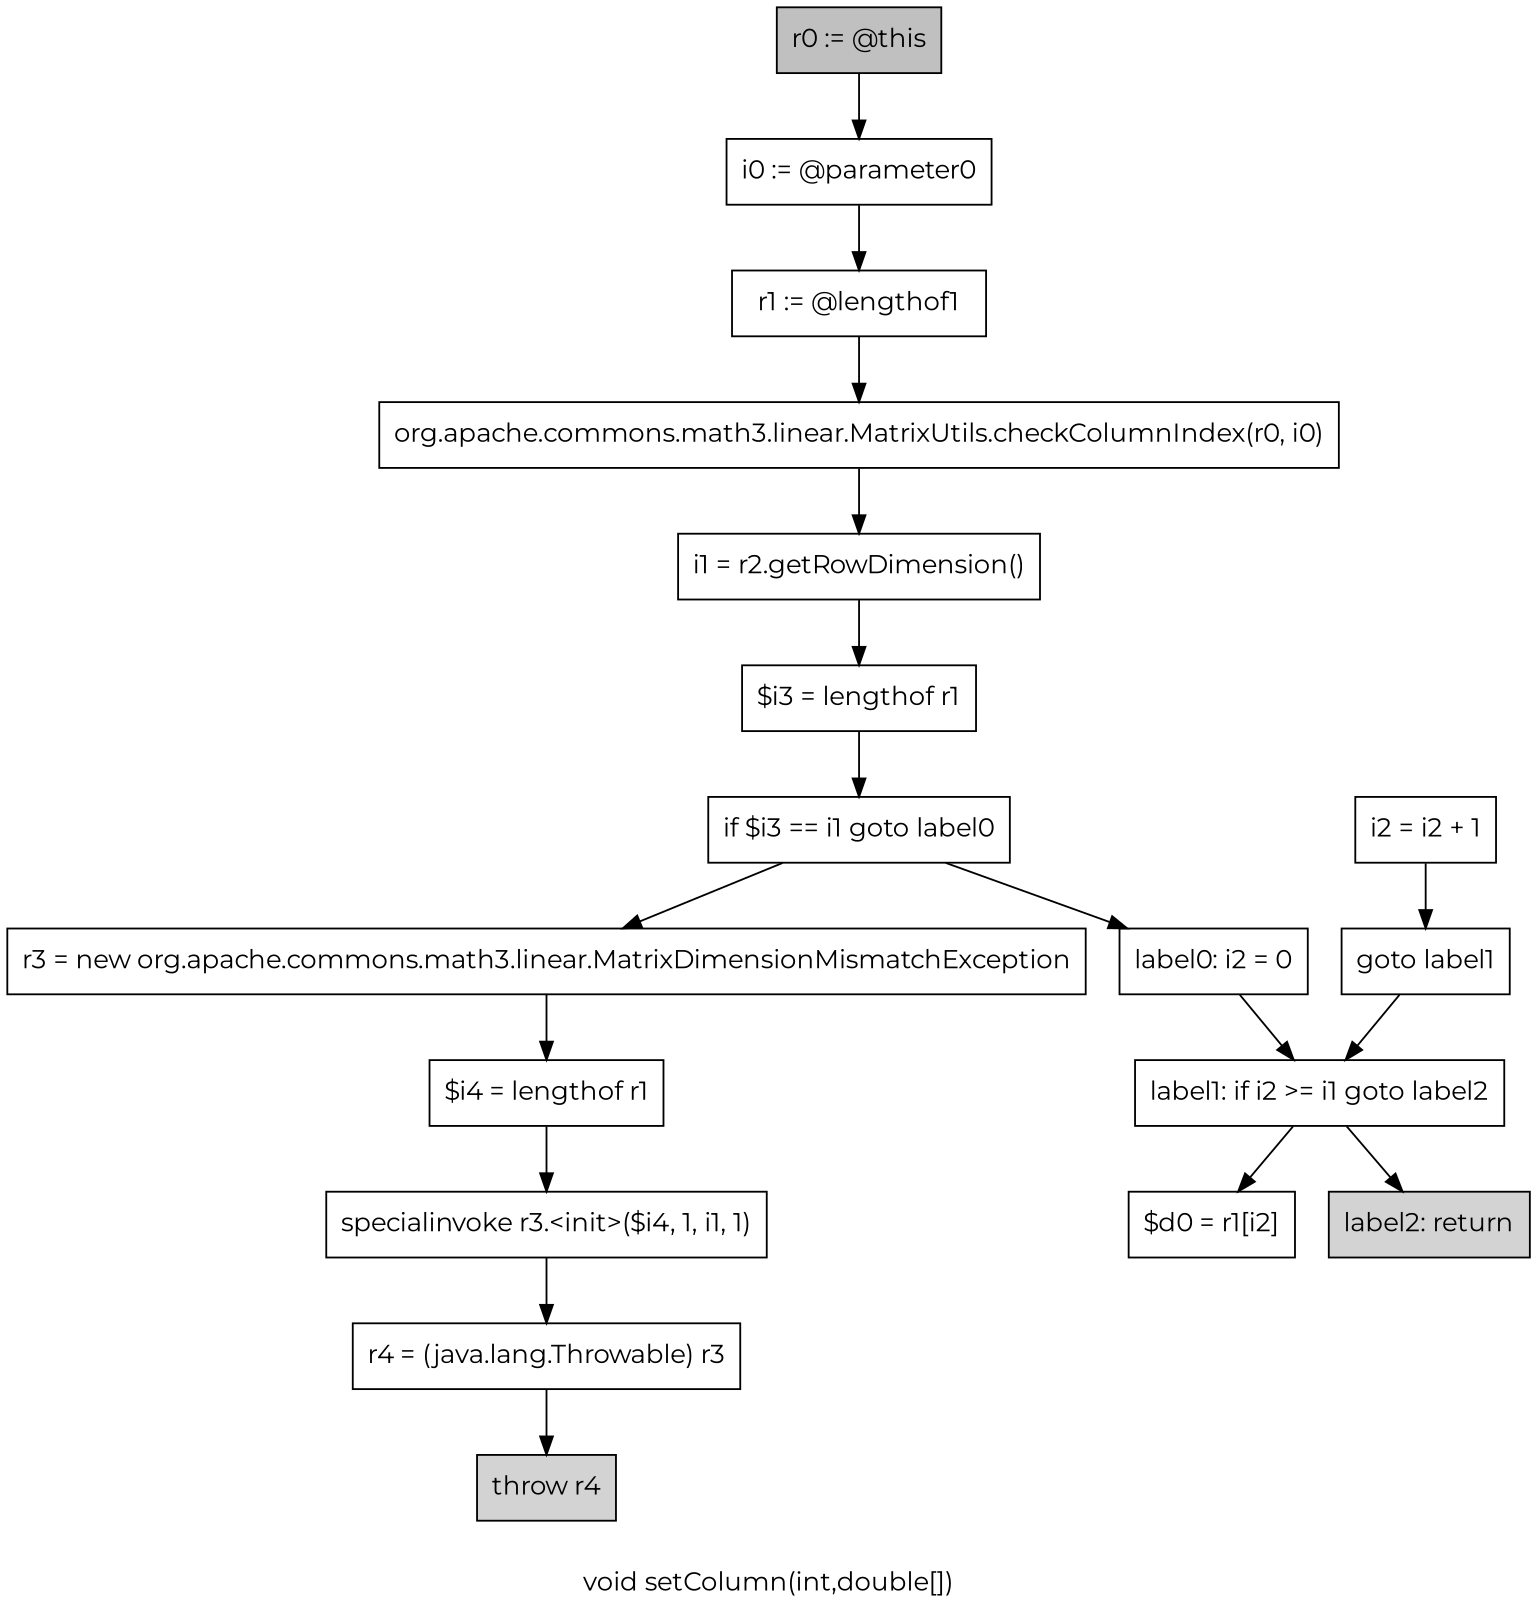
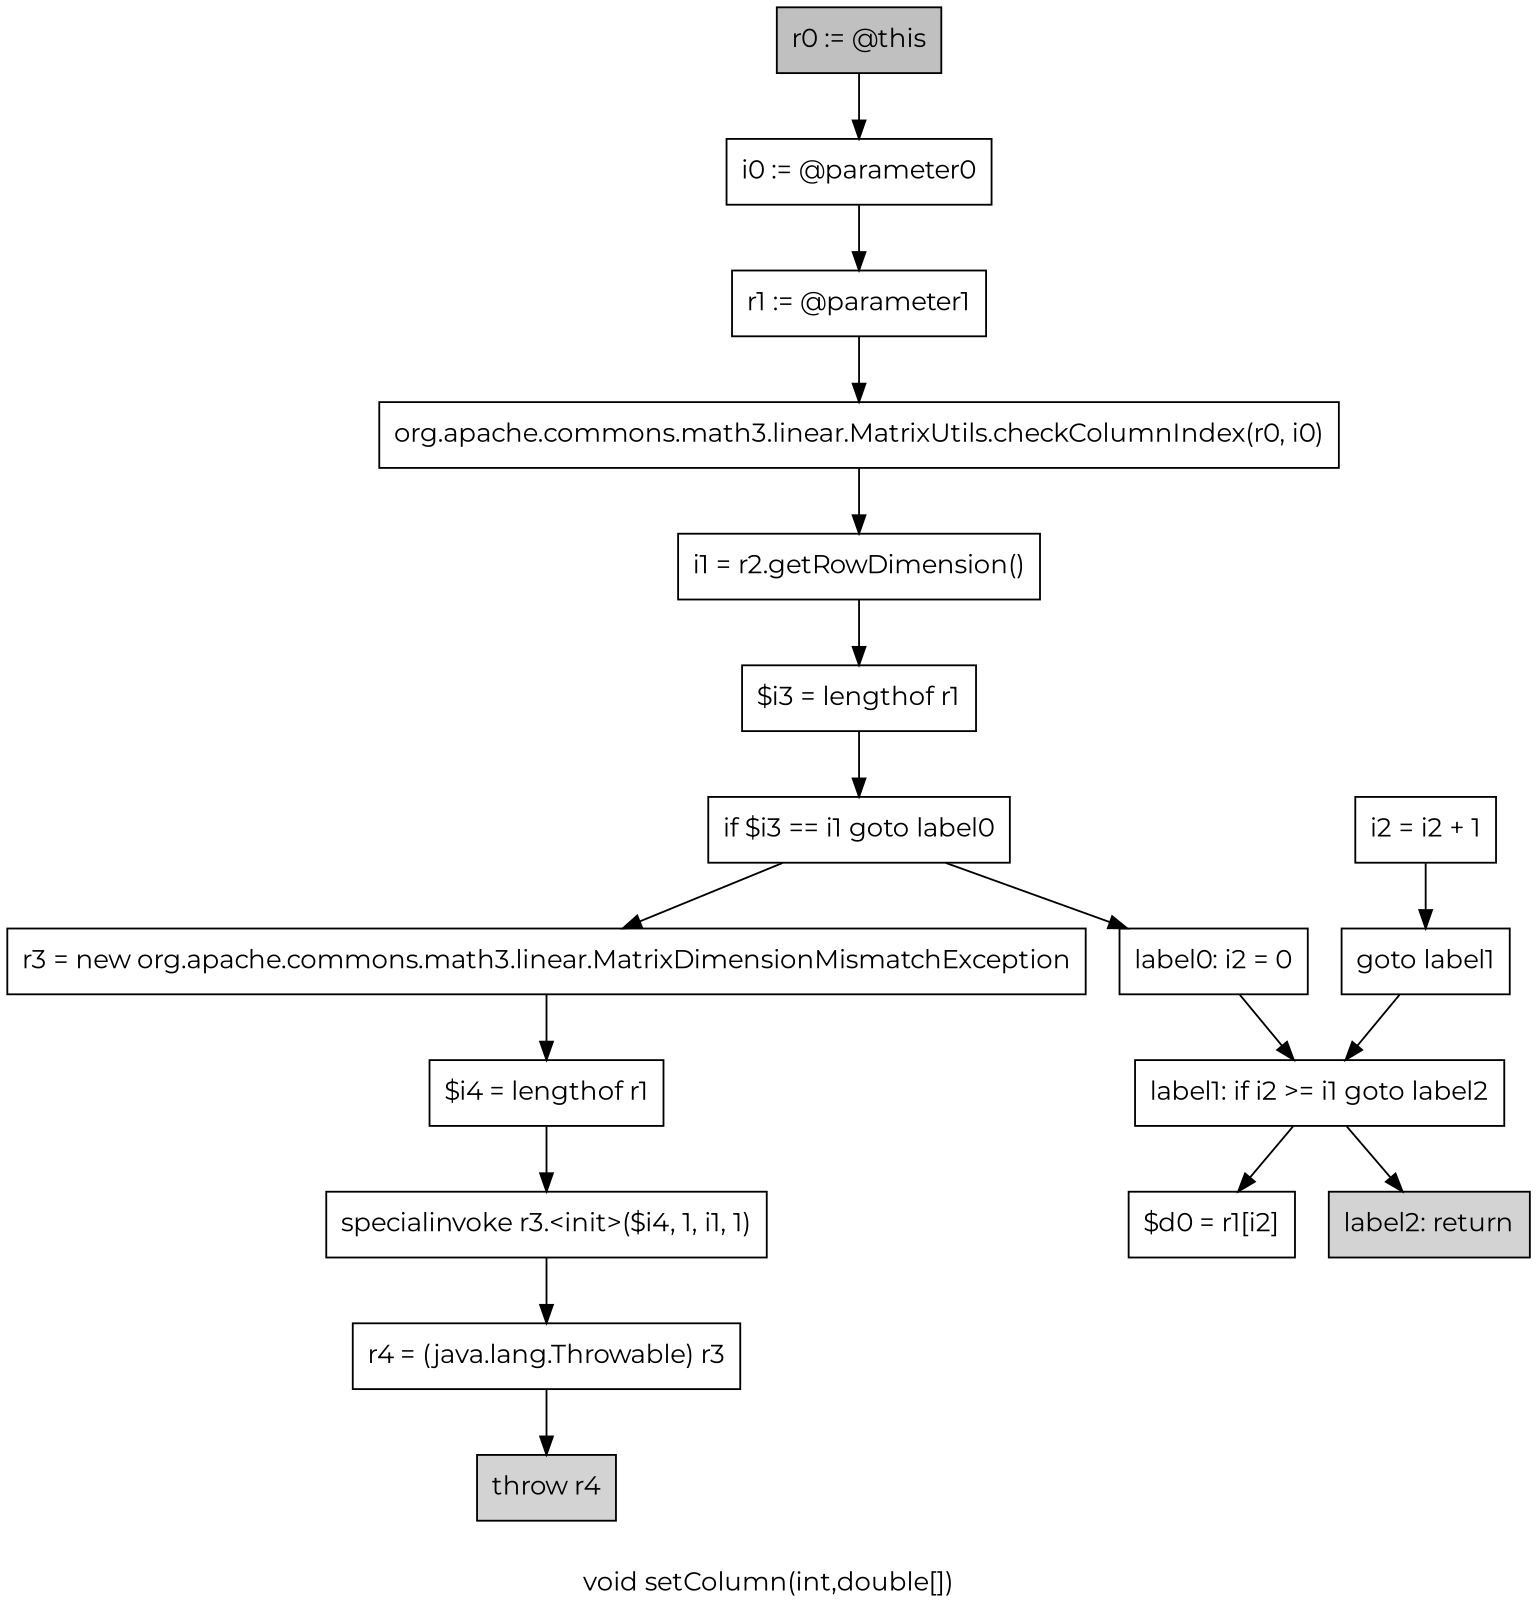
node "r1 := @lengthof1": label "r1 := @lengthof1" -> "r1 := @parameter1"
